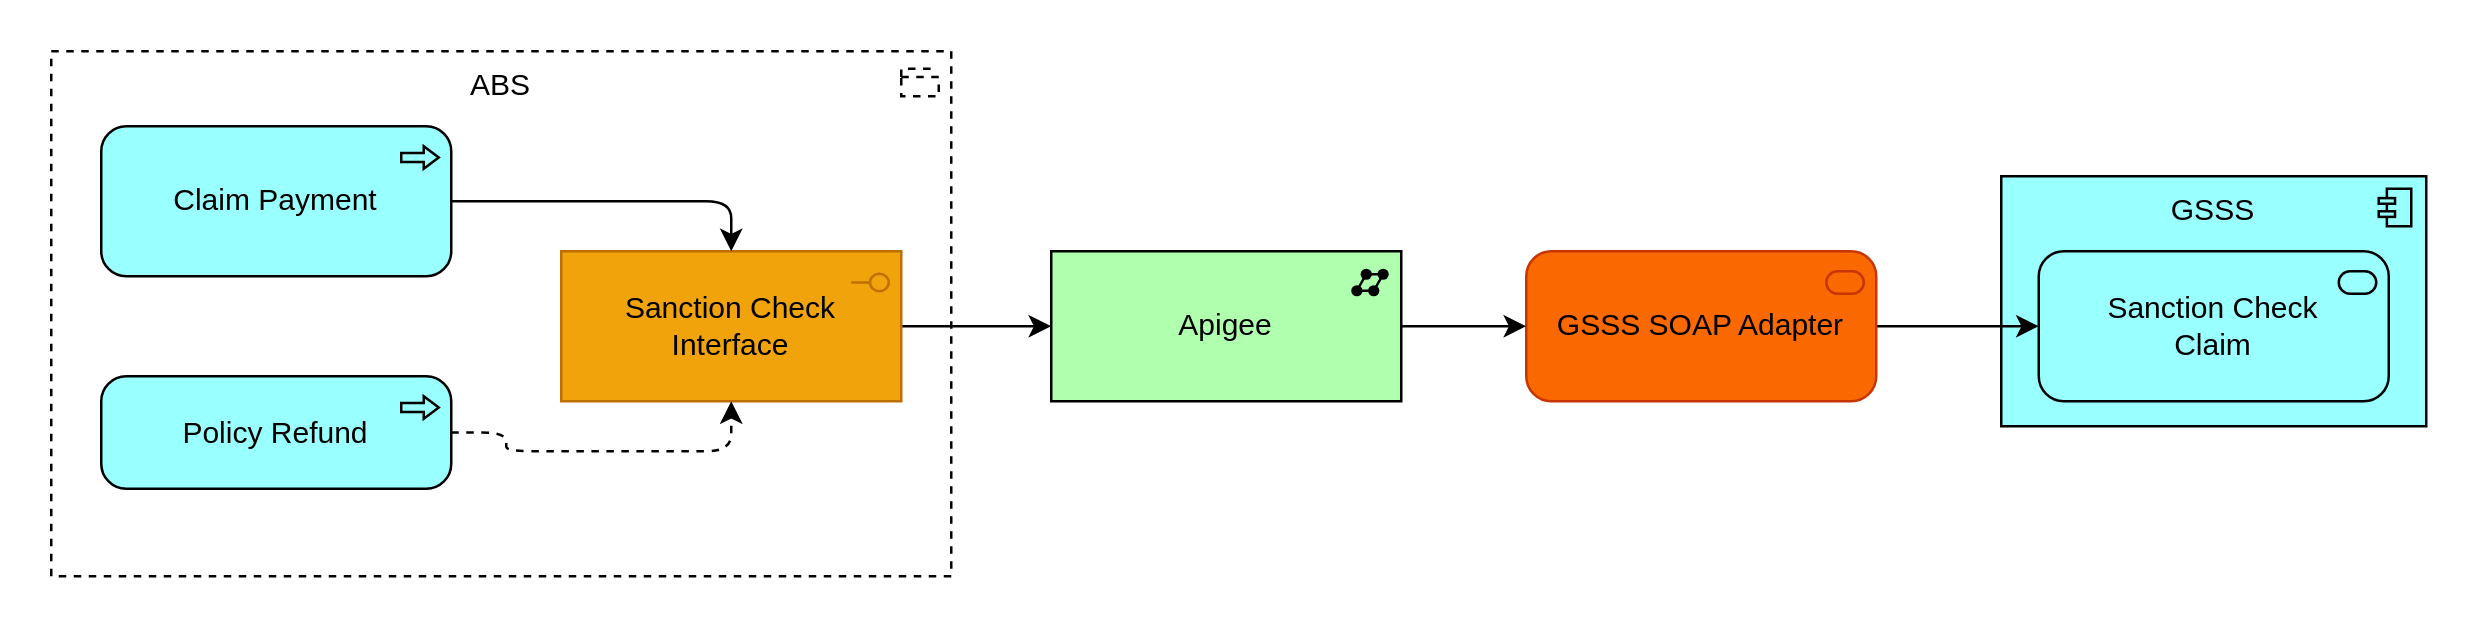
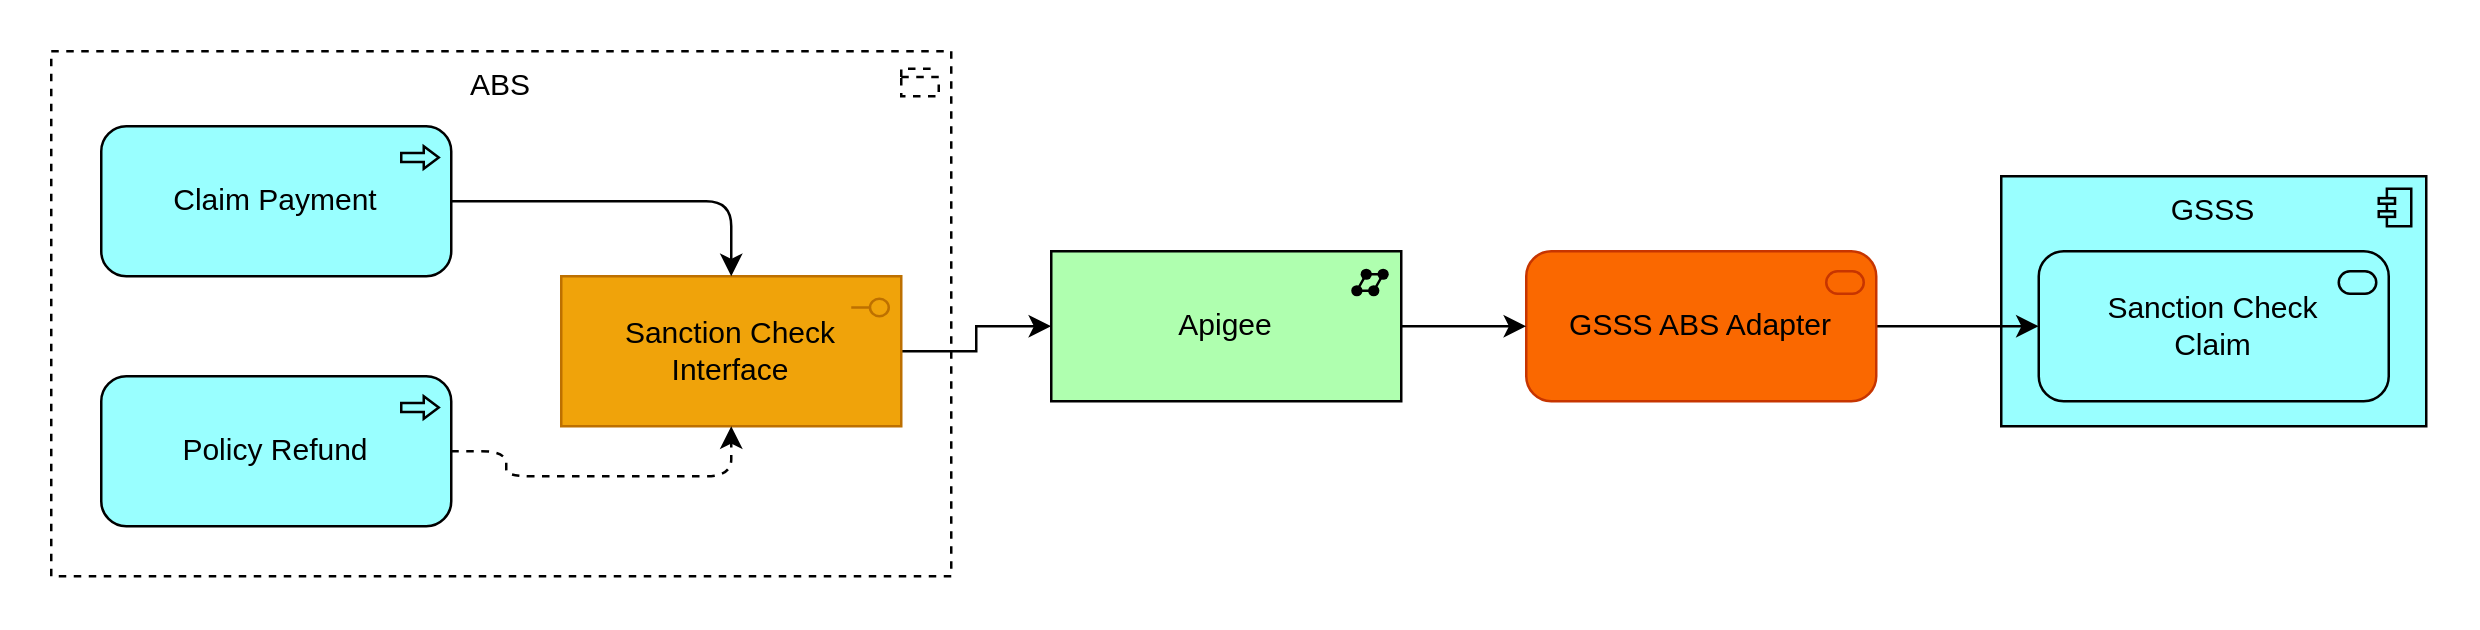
node "Sanction Check Interface": moved (731, 326) -> (731, 351)
node "GSSS SOAP Adapter": label "GSSS SOAP Adapter" -> "GSSS ABS Adapter"
node "Policy Refund": size 350x113 -> 350x150
